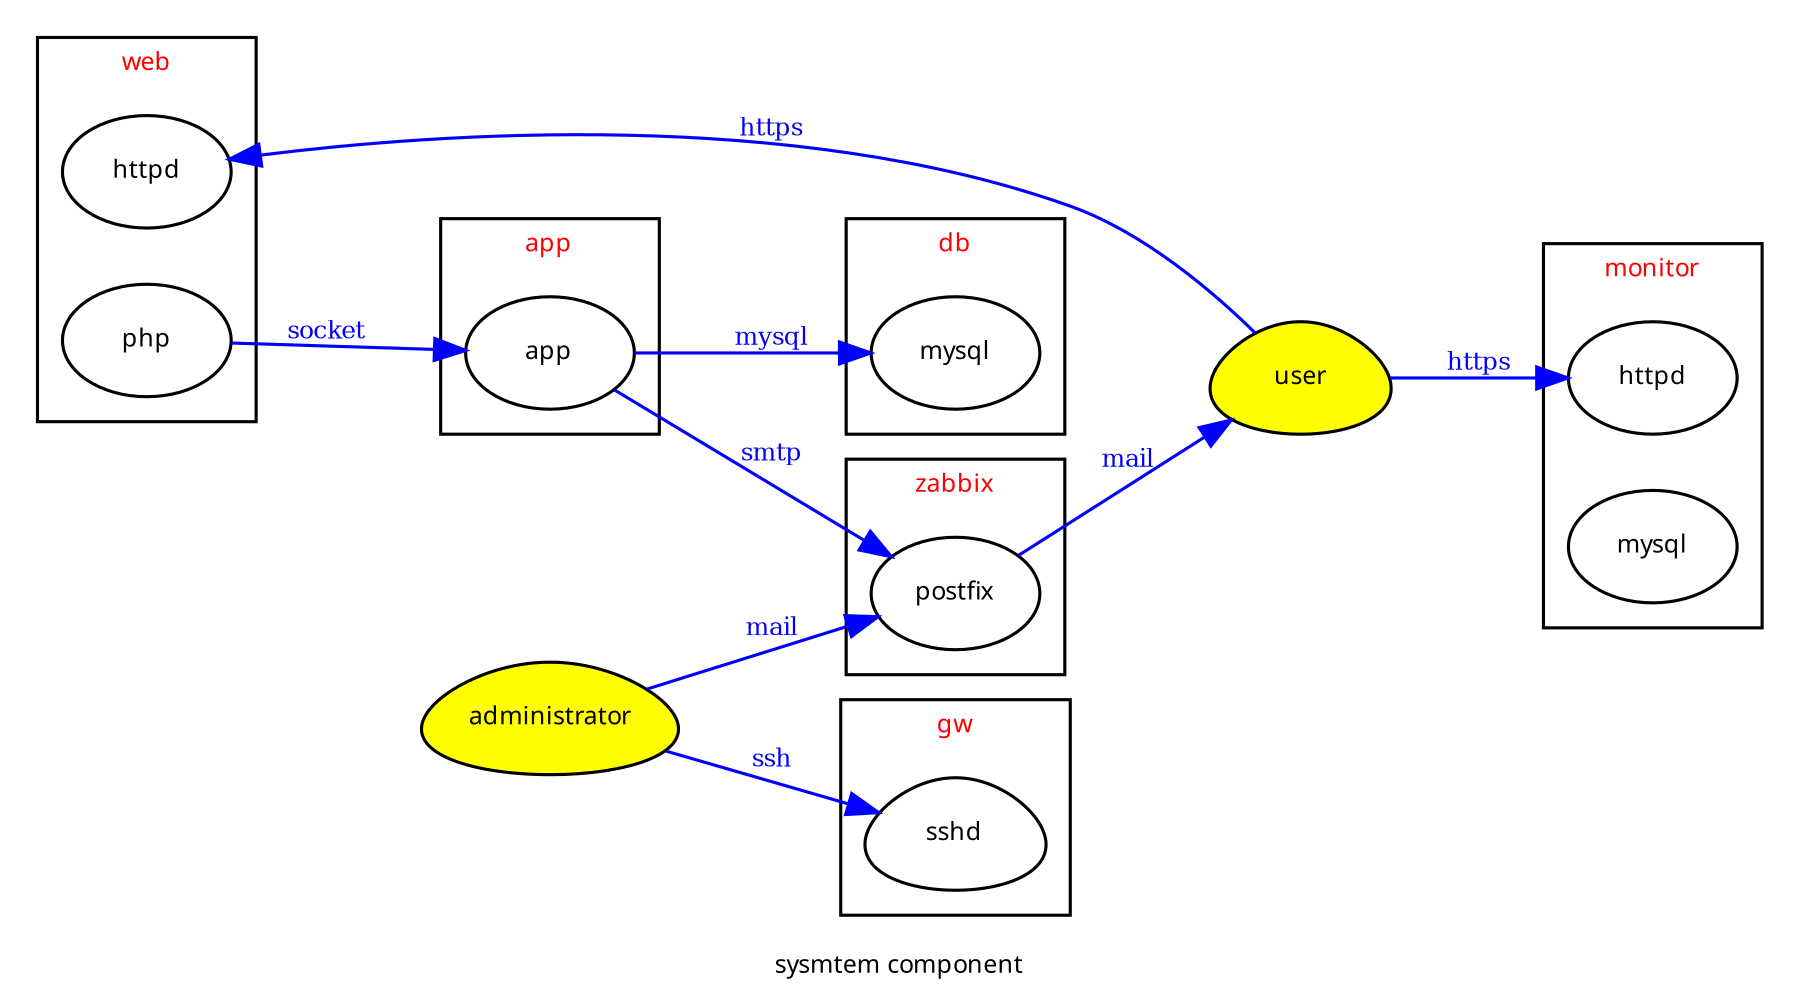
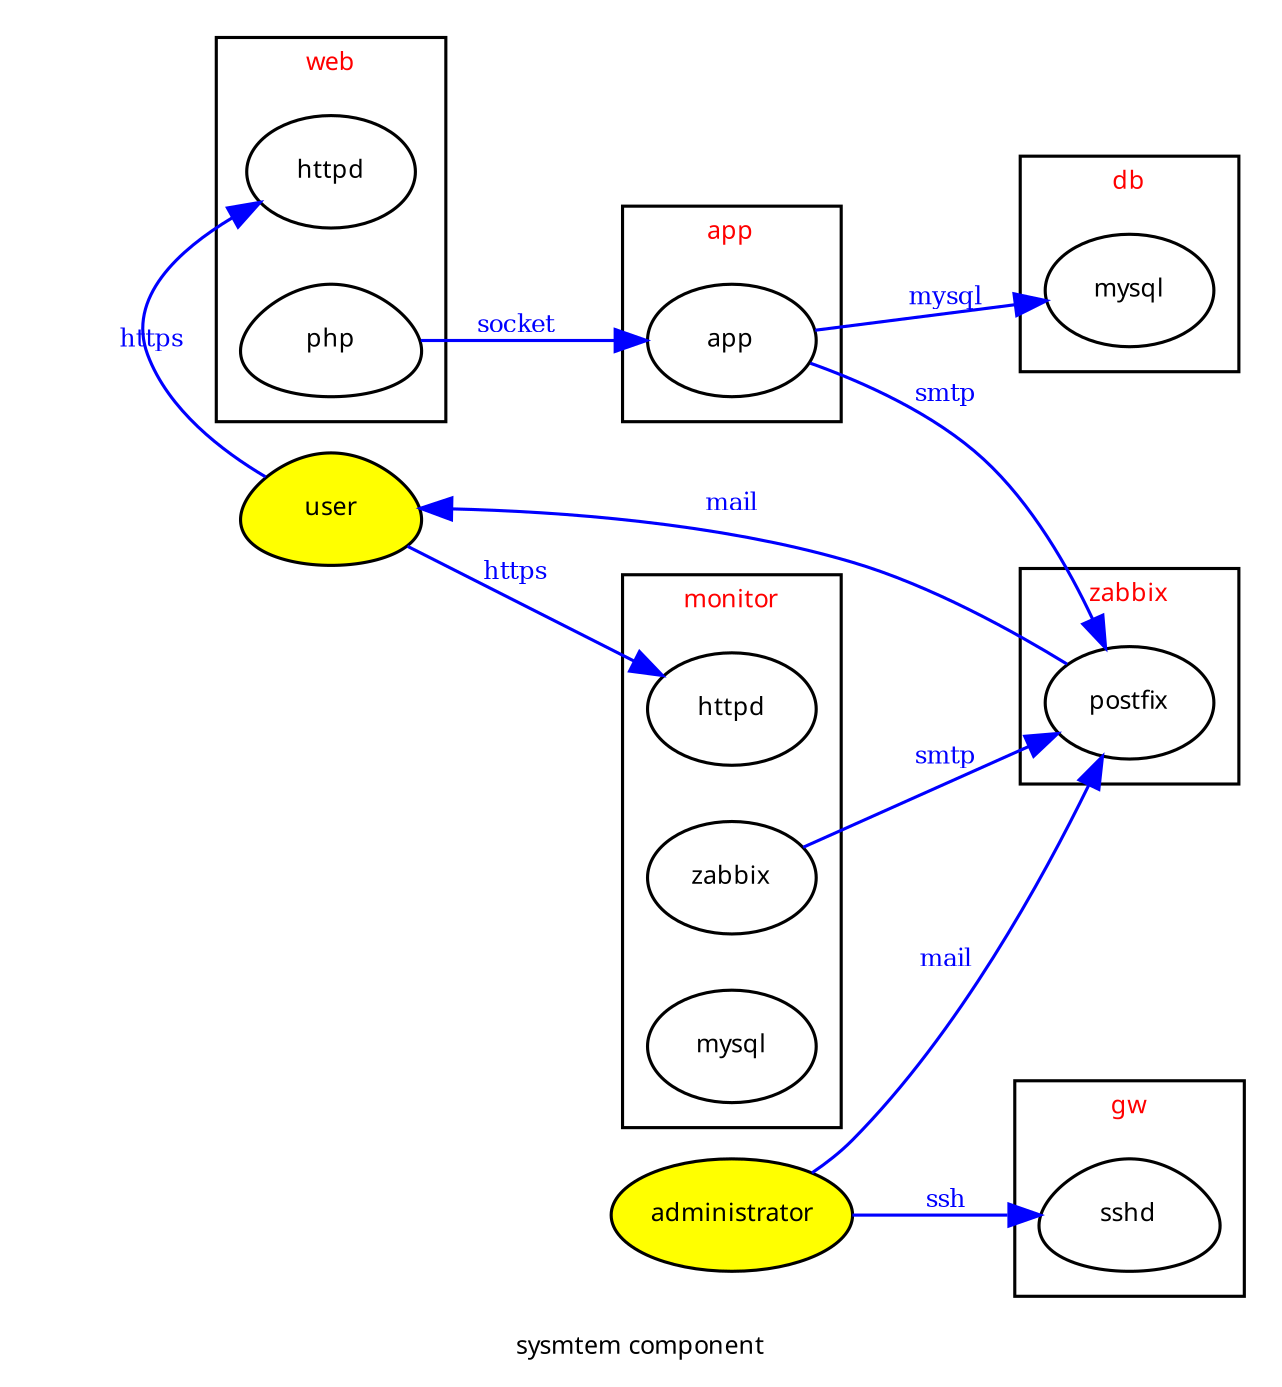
node "php": shape ellipse -> egg
node "administrator": shape egg -> ellipse
node "zabbix": added
